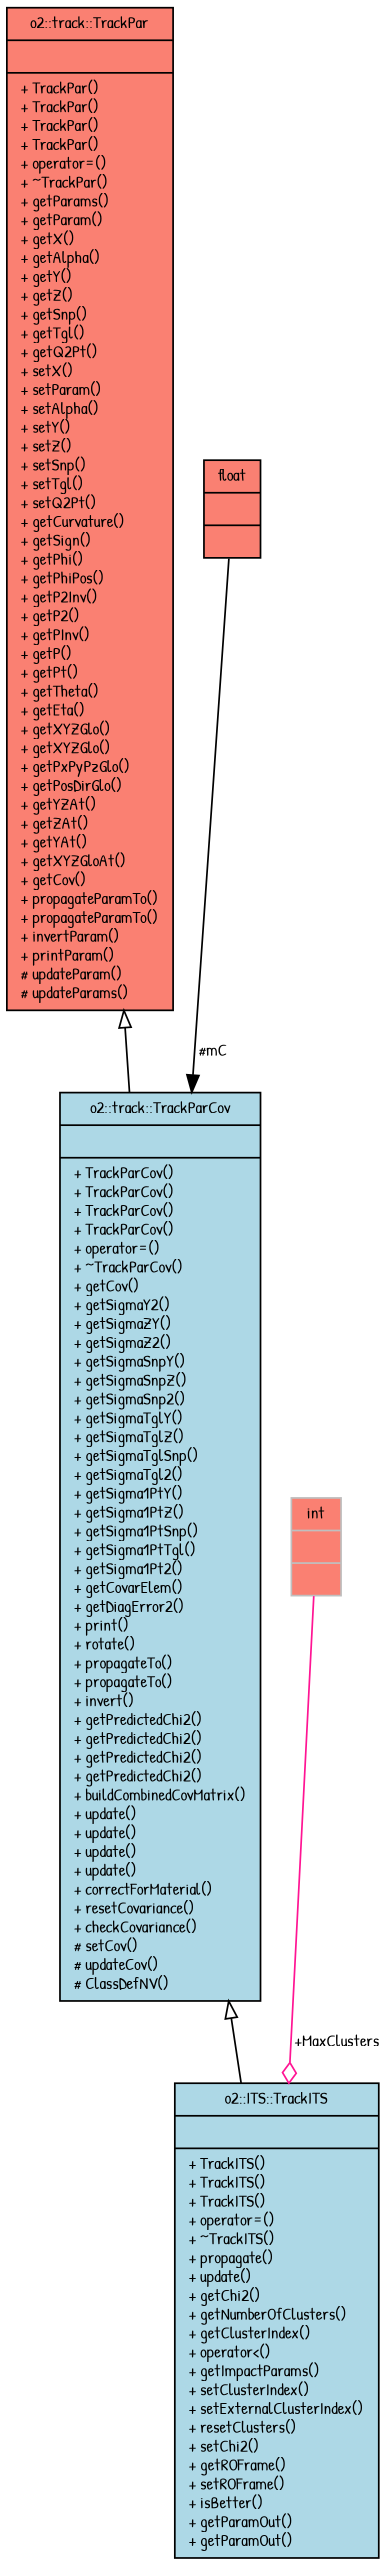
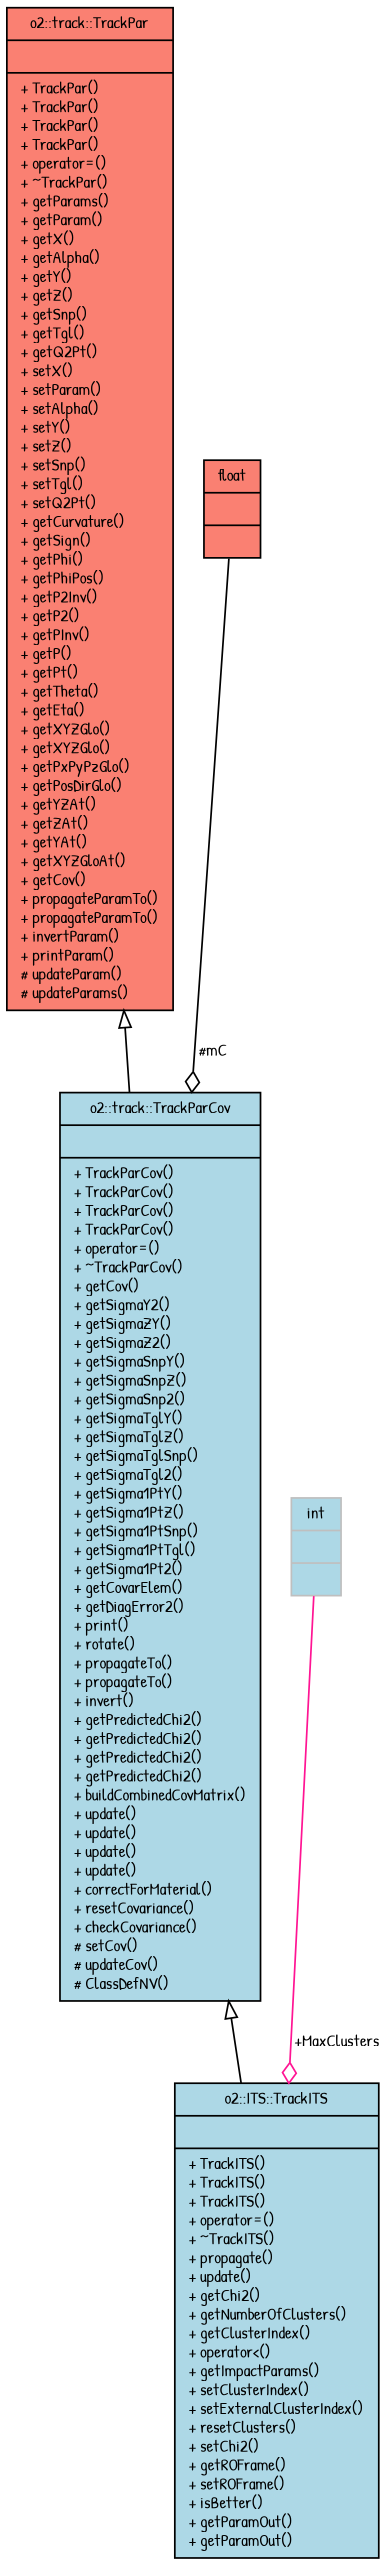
edge "float" -> "o2::track::TrackParCov": arrowhead normal -> odiamond
node "int": fillcolor salmon -> lightblue
